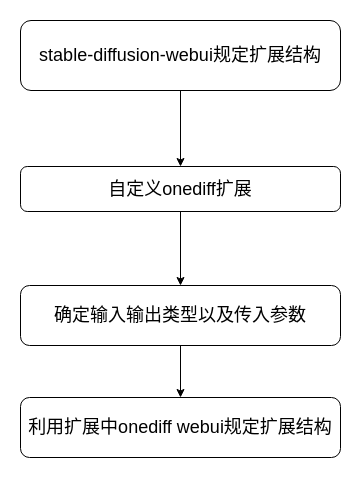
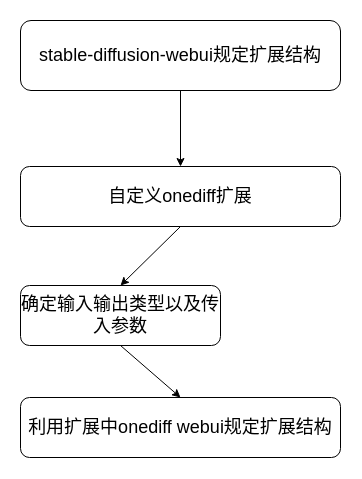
node "自定义onediff扩展": size 320x45 -> 320x60
node "确定输入输出类型以及传入参数": size 320x60 -> 200x60
